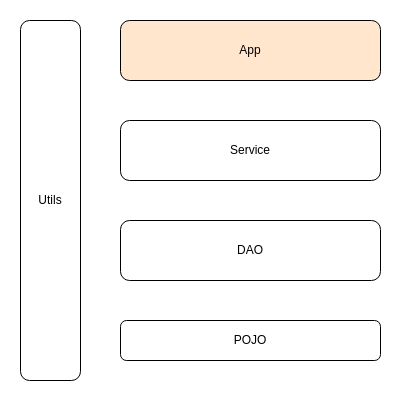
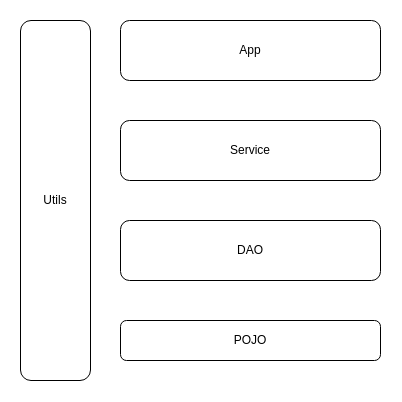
node "App": fillcolor #ffe6cc -> #ffffff
node "Utils": size 60x360 -> 70x360
